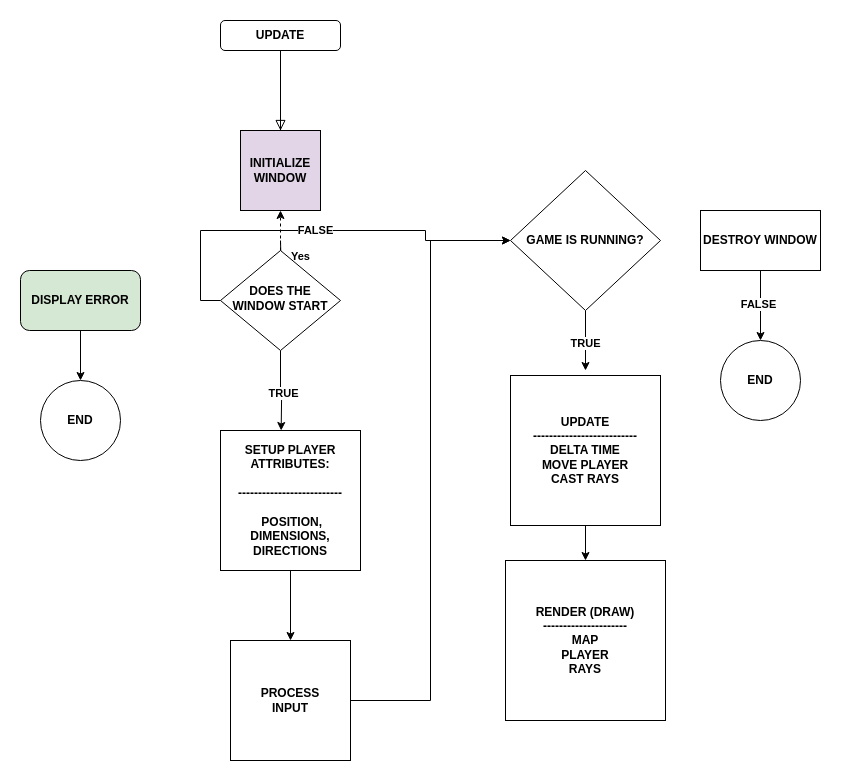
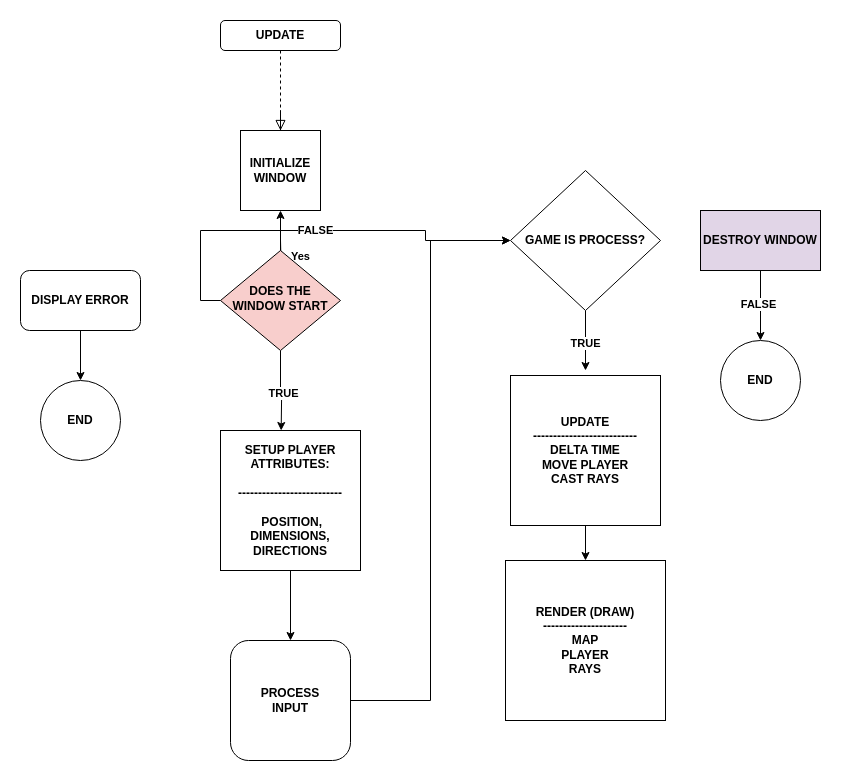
edge "UPDATE" -> "INITIALIZE WINDOW": style solid -> dashed
node "INITIALIZE WINDOW": fillcolor #e1d5e7 -> #ffffff
edge "DOES THE WINDOW START" -> "INITIALIZE WINDOW": style dashed -> solid
node "GAME IS RUNNING?": label "GAME IS RUNNING?" -> "GAME IS PROCESS?"
node "DESTROY WINDOW": fillcolor #ffffff -> #e1d5e7
node "DISPLAY ERROR": fillcolor #d5e8d4 -> #ffffff
node "DOES THE WINDOW START": fillcolor #ffffff -> #f8cecc
node "PROCESS INPUT": shape rectangle -> rounded rectangle
